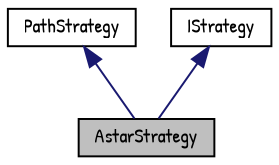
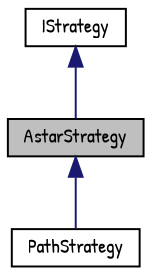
edge "AstarStrategy" -> "PathStrategy": reversed
